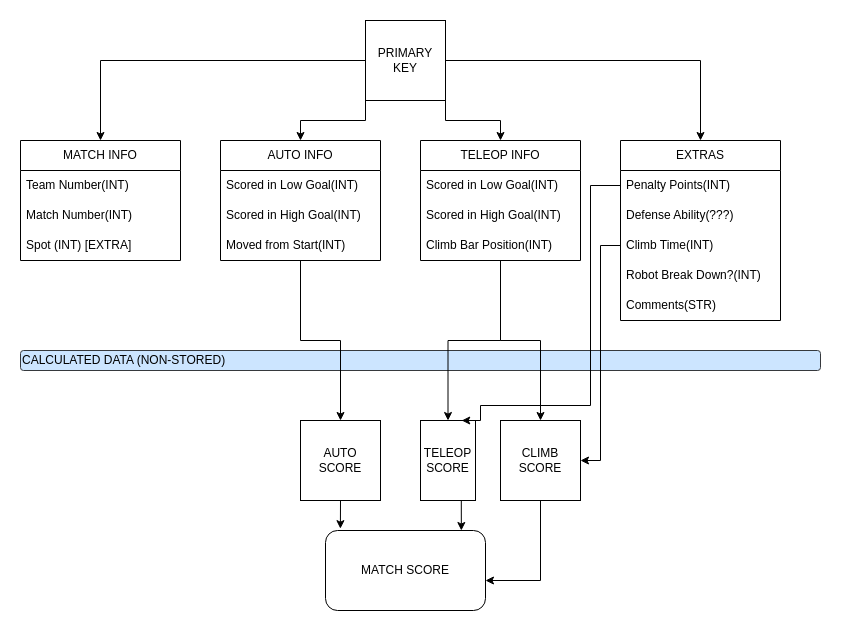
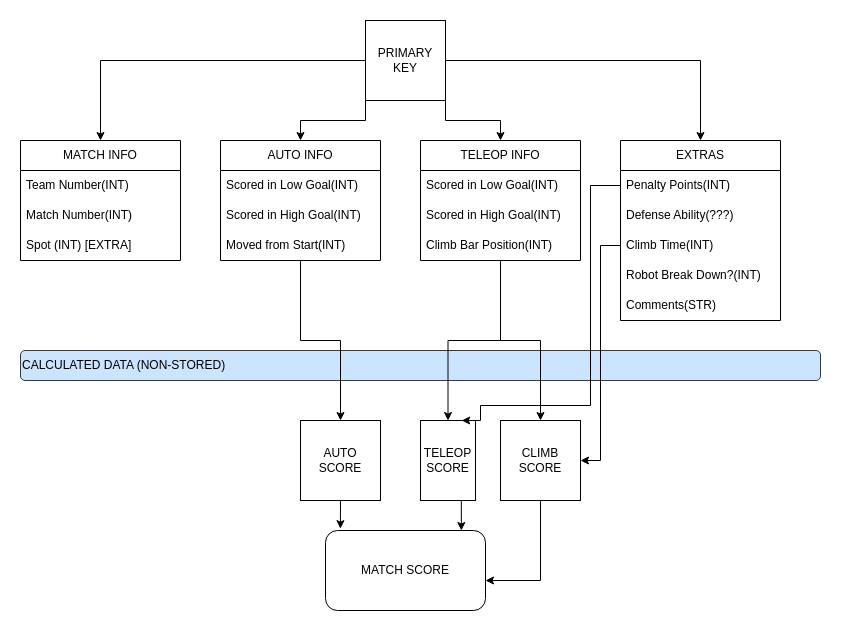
node "CALCULATED DATA (NON-STORED)": size 800x20 -> 800x30
